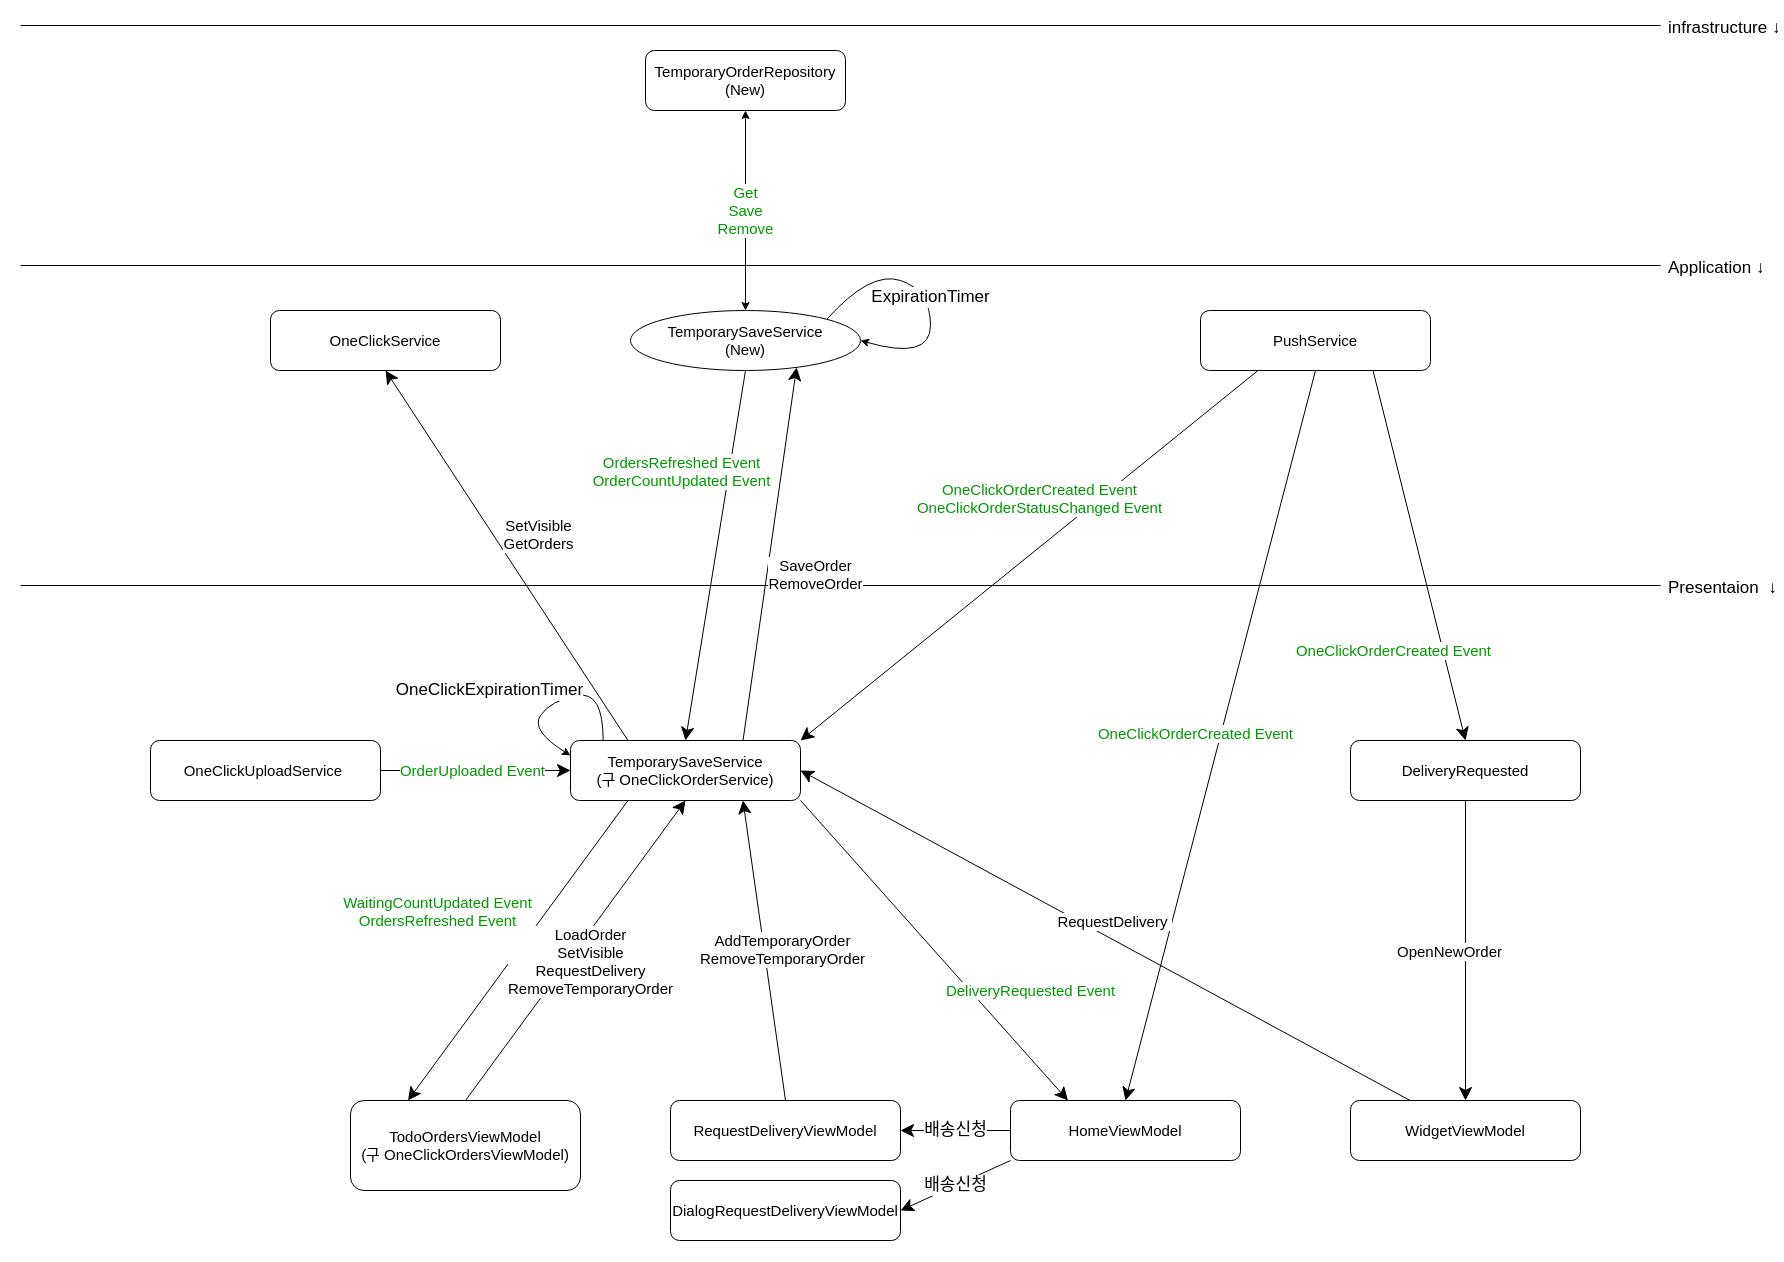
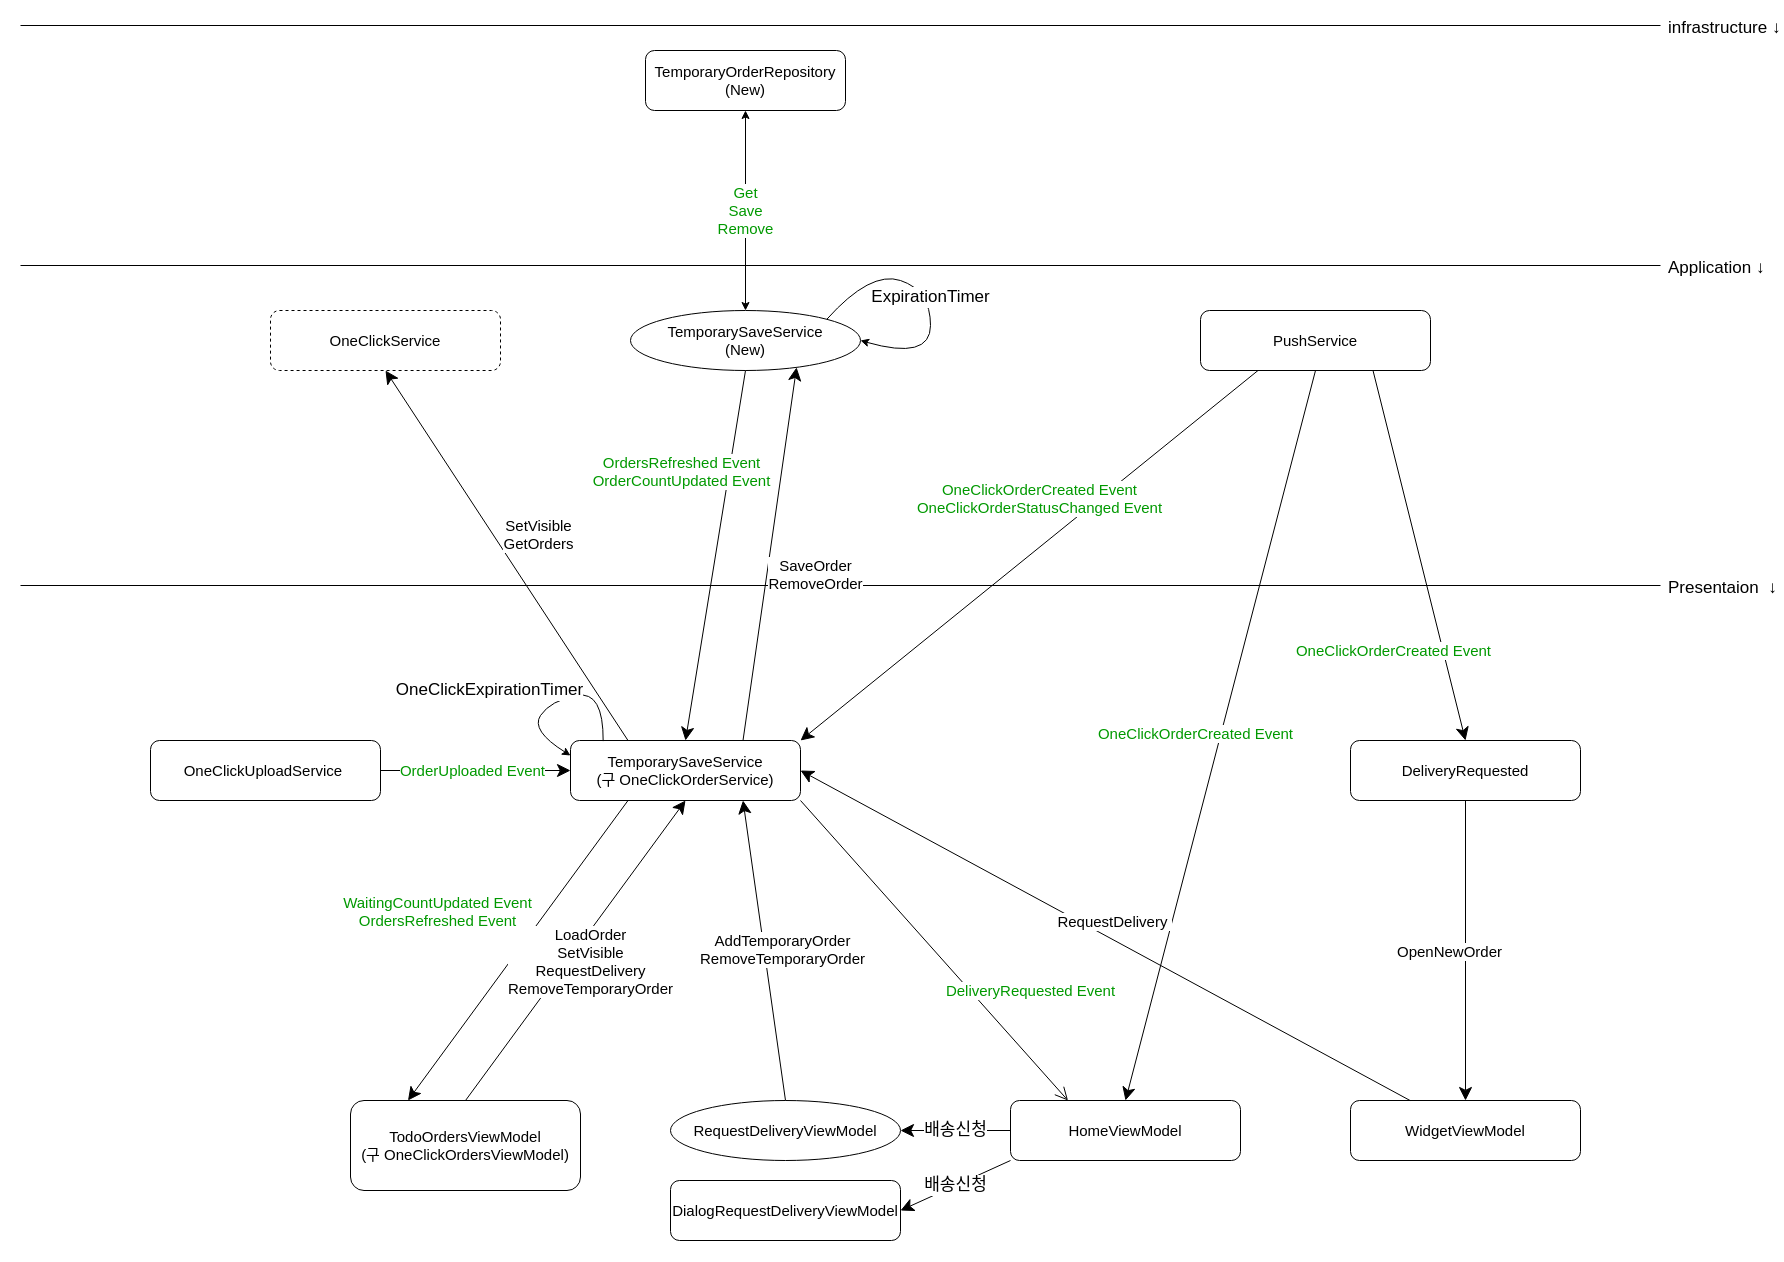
node "OneClickService": style solid -> dashed
edge "TemporarySaveService(구 OneClickOrderService)" -> "HomeViewModel": arrowhead classic -> open
node "RequestDeliveryViewModel": shape rounded rectangle -> ellipse
